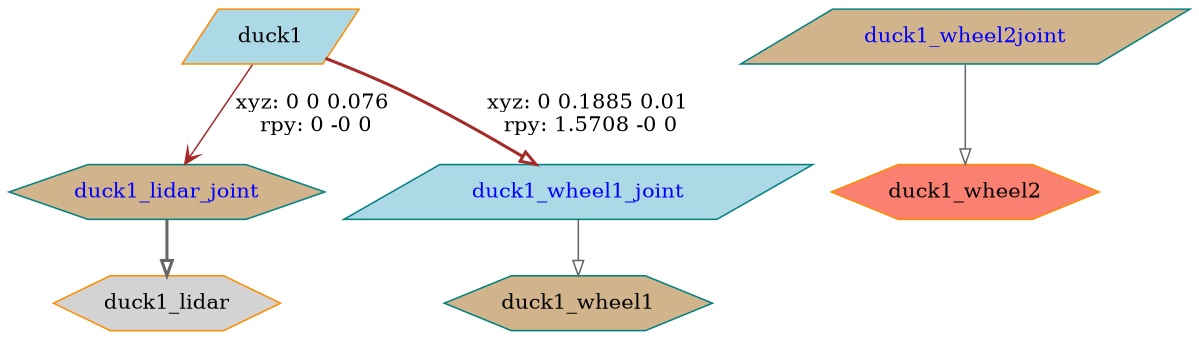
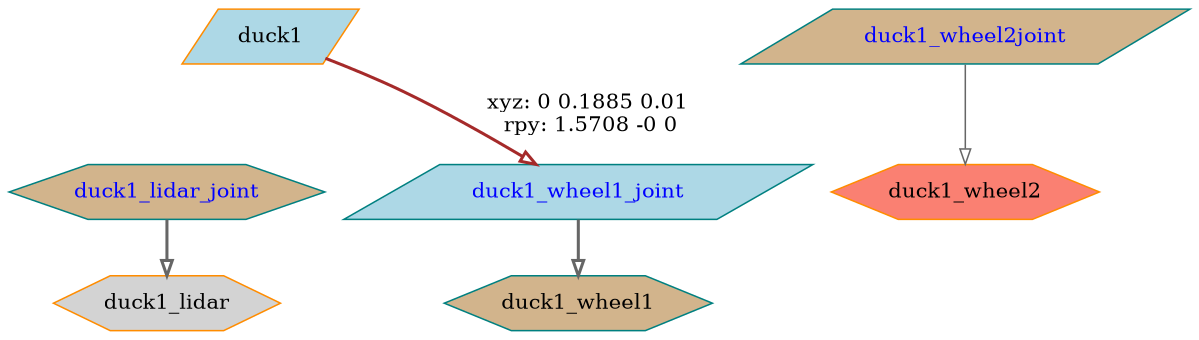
edge "duck1" -> "duck1_lidar_joint": removed, label "xyz: 0 0 0.076 rpy: 0 -0 0"
edge "duck1_wheel1_joint" -> "duck1_wheel1": style solid -> bold
